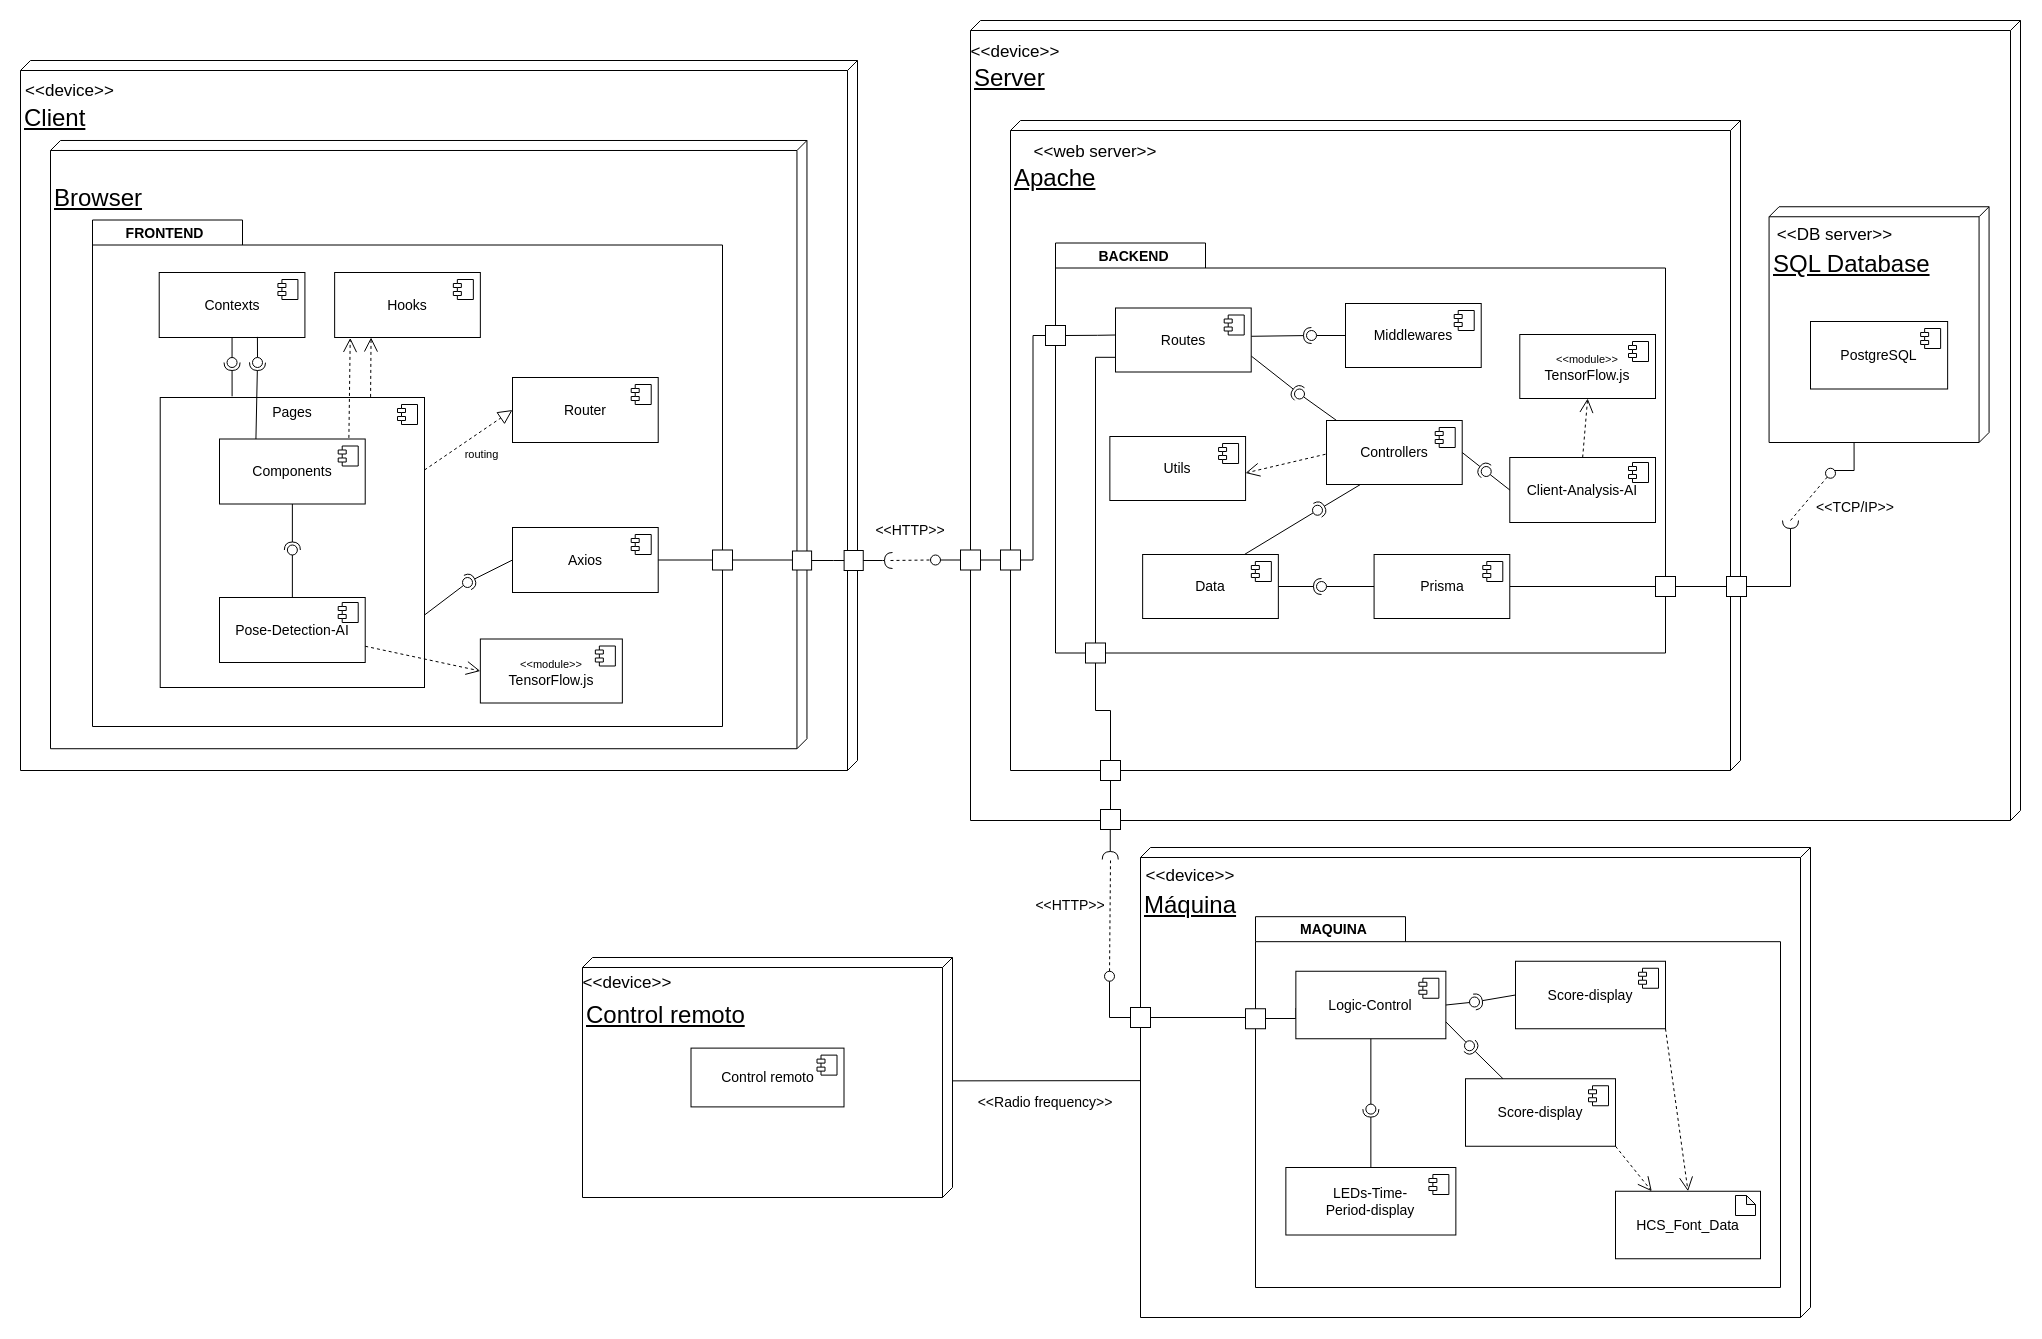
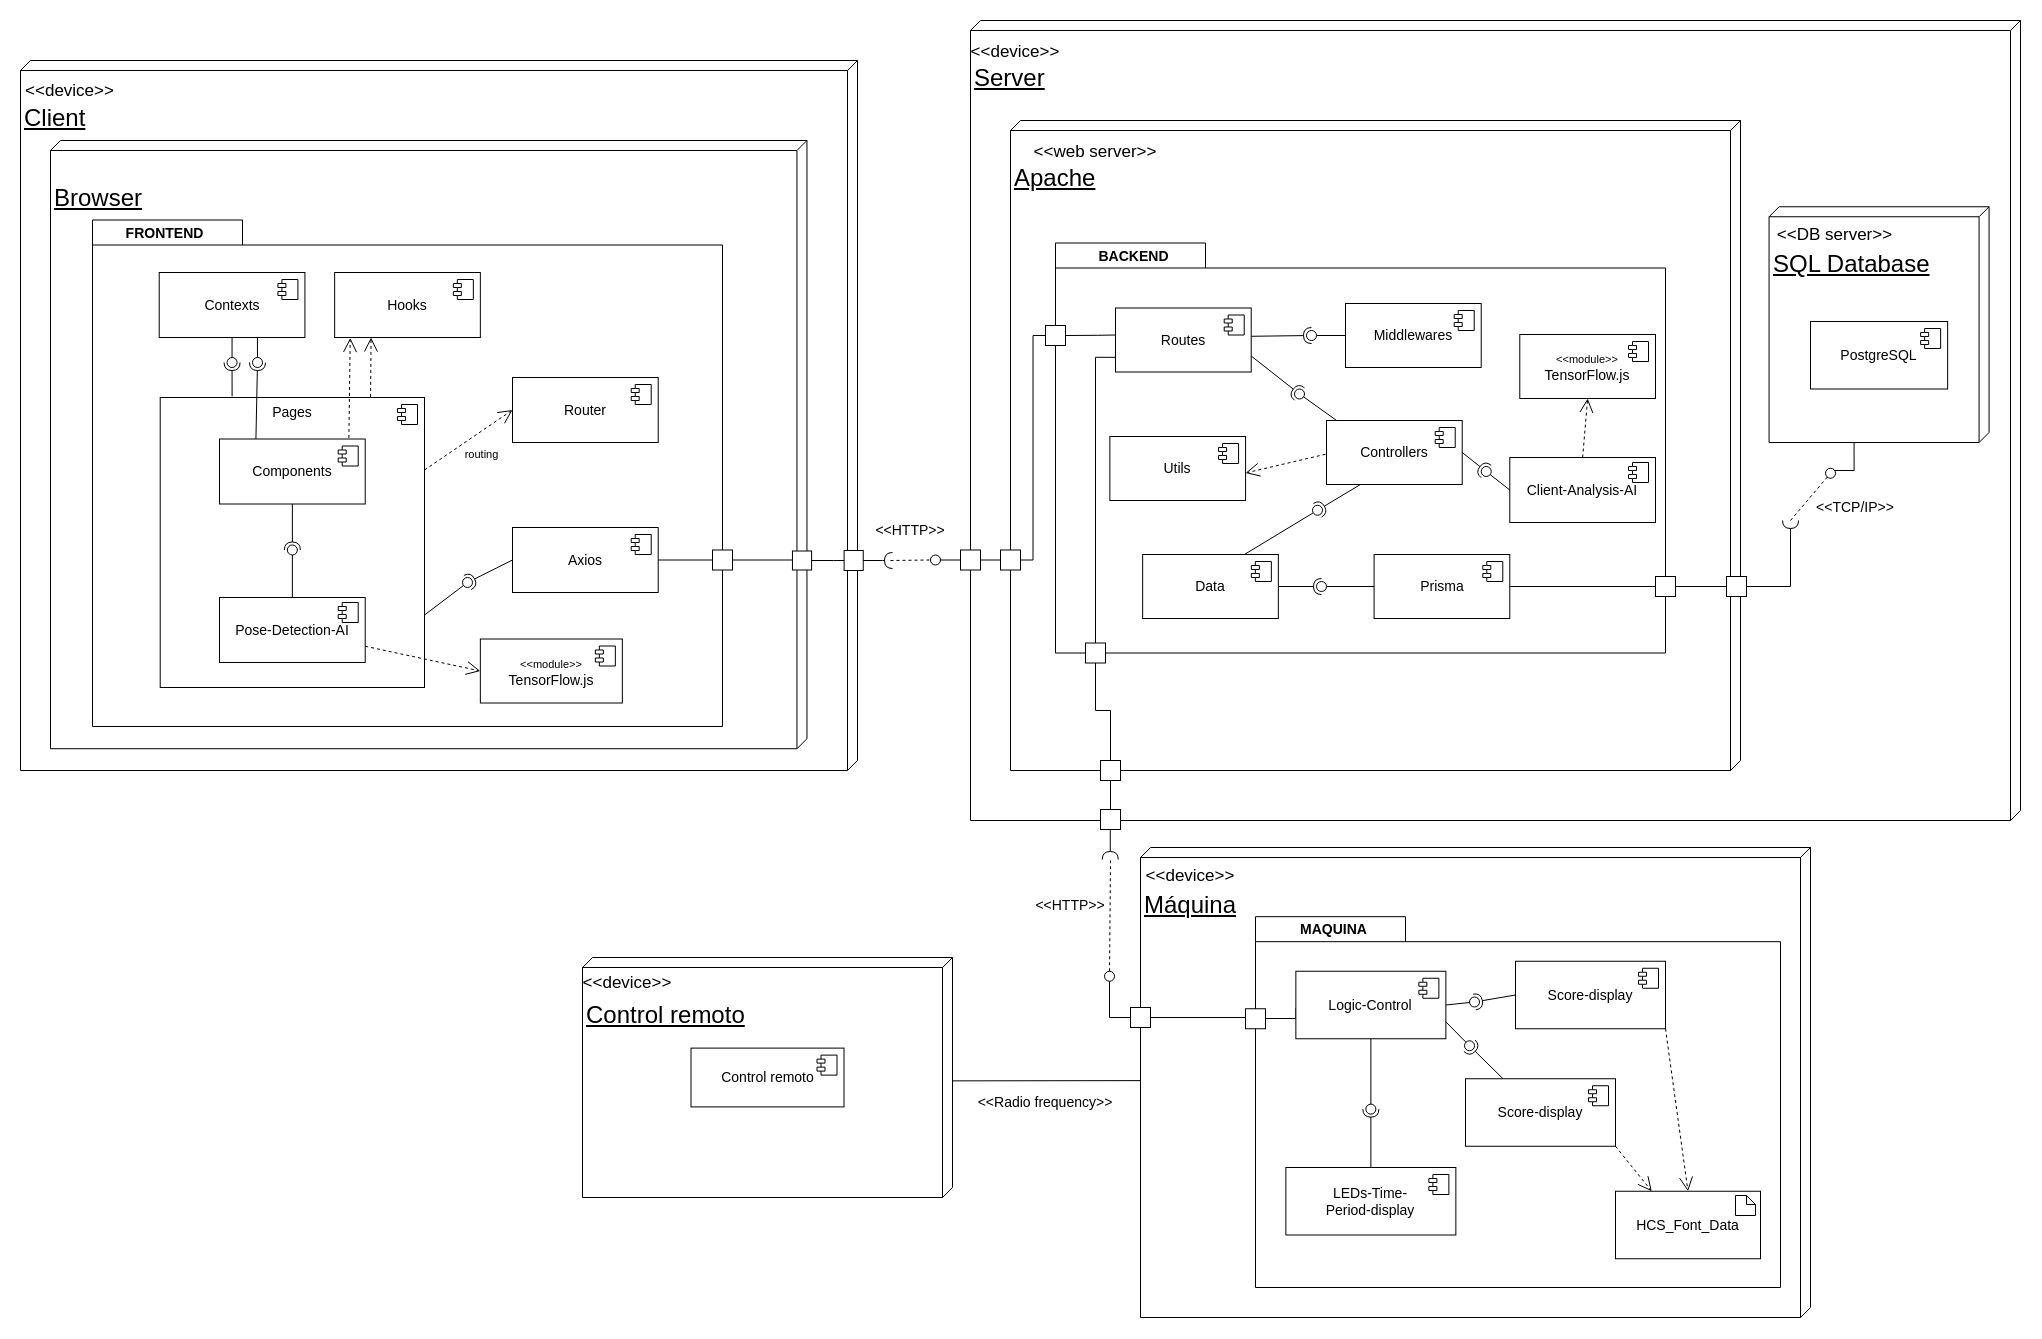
edge "Pages" -> "Router": arrowhead block -> open
